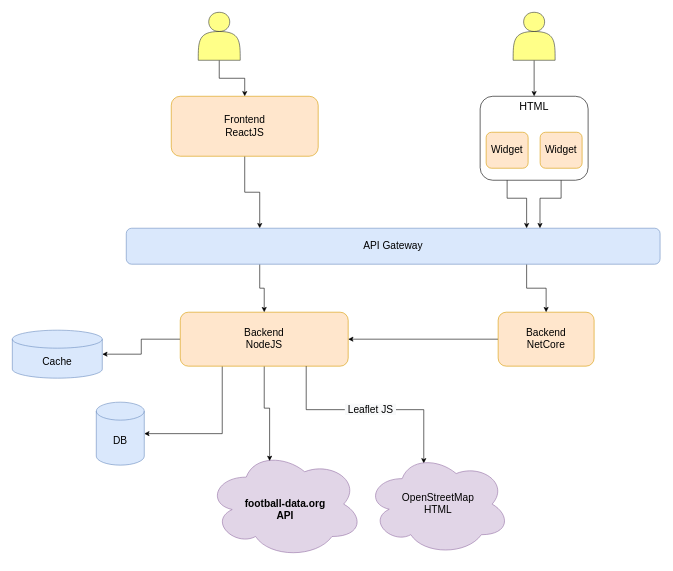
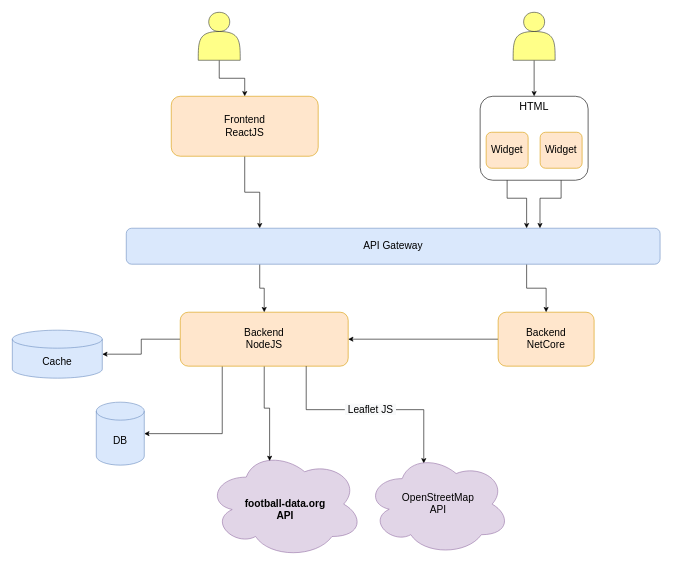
node "OpenStreetMap HTML": label "OpenStreetMap HTML" -> "OpenStreetMap API"
